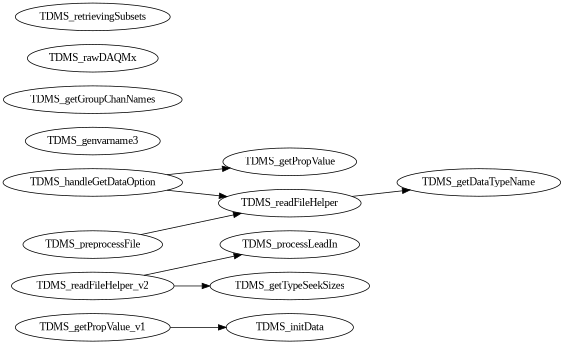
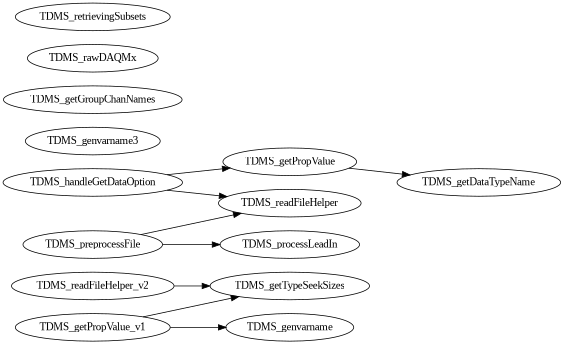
edge "TDMS_readFileHelper" -> "TDMS_getDataTypeName": now "TDMS_getPropValue" -> "TDMS_getDataTypeName"
edge "TDMS_readFileHelper_v2" -> "TDMS_processLeadIn": now "TDMS_preprocessFile" -> "TDMS_processLeadIn"
edge "TDMS_getPropValue_v1" -> "TDMS_getTypeSeekSizes": added
node "TDMS_initData": label "TDMS_initData" -> "TDMS_genvarname"
